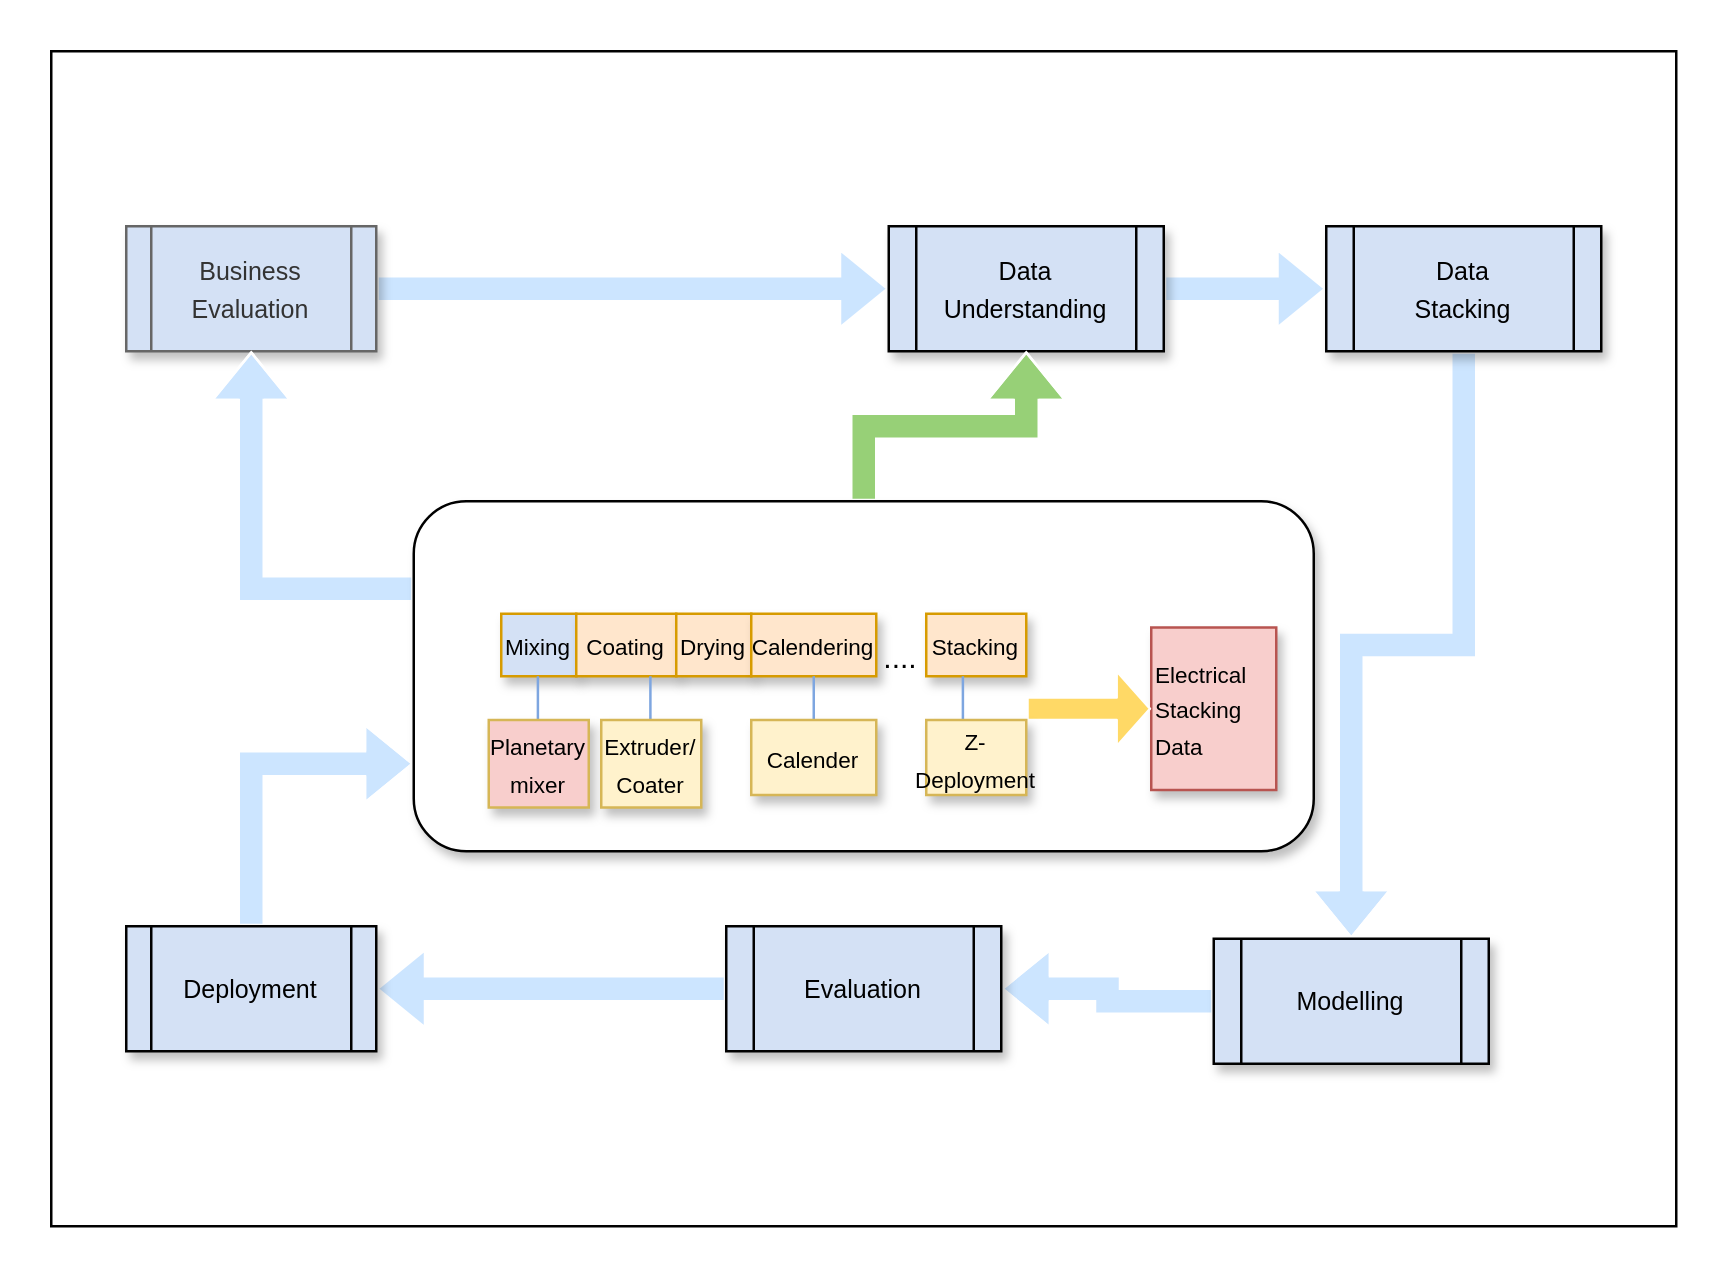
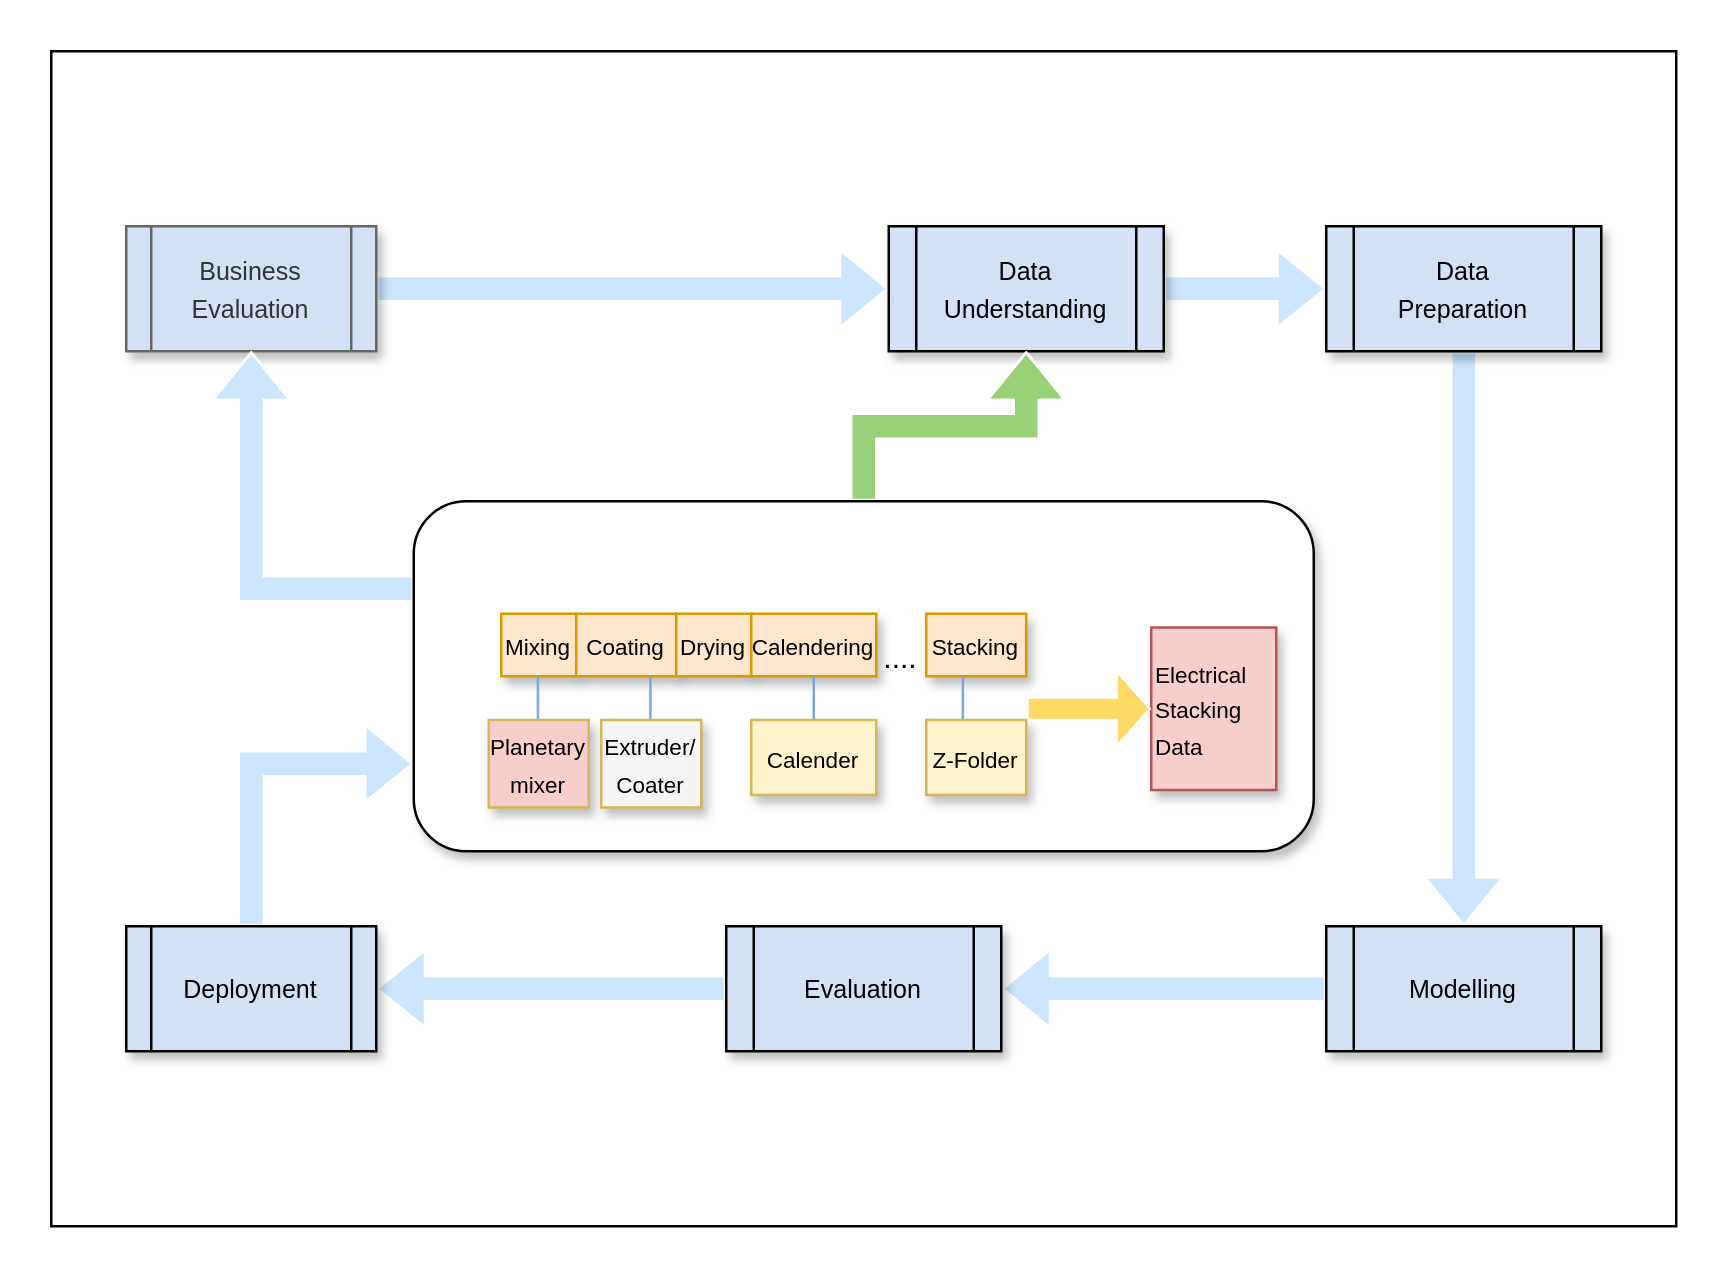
node "Data Stacking": label "Data Stacking" -> "Data Preparation"
node "Mixing": fillcolor #d4e1f5 -> #ffe6cc
node "Z-Deployment": label "Z-Deployment" -> "Z-Folder"
node "Extruder/ Coater": fillcolor #fff2cc -> #f5f5f5
node "Modelling": moved (1351, 1001) -> (1464, 989)
